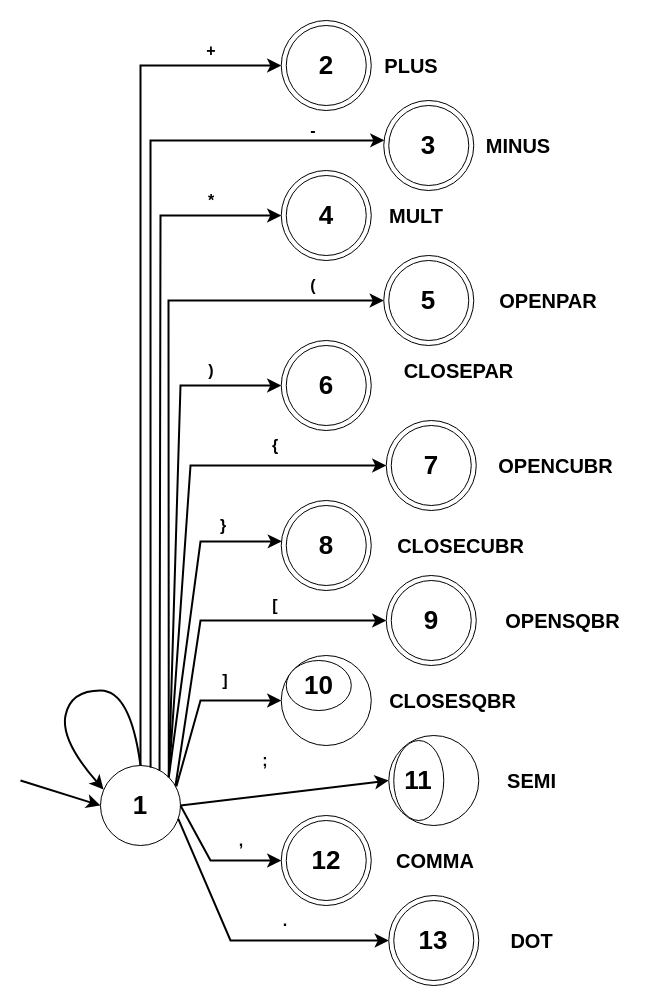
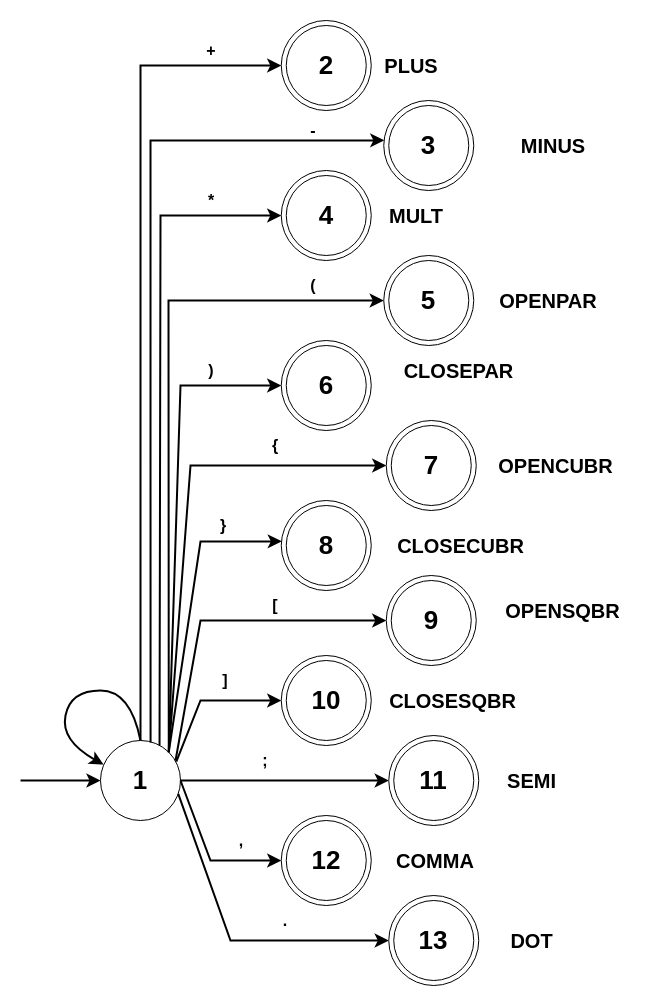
node "MINUS": moved (519, 146) -> (554, 146)
node "OPENSQBR": moved (563, 621) -> (563, 611)
node "10": size 65x50 -> 80x80
node "11": size 50x80 -> 80x80
node "1": moved (141, 806) -> (141, 781)
